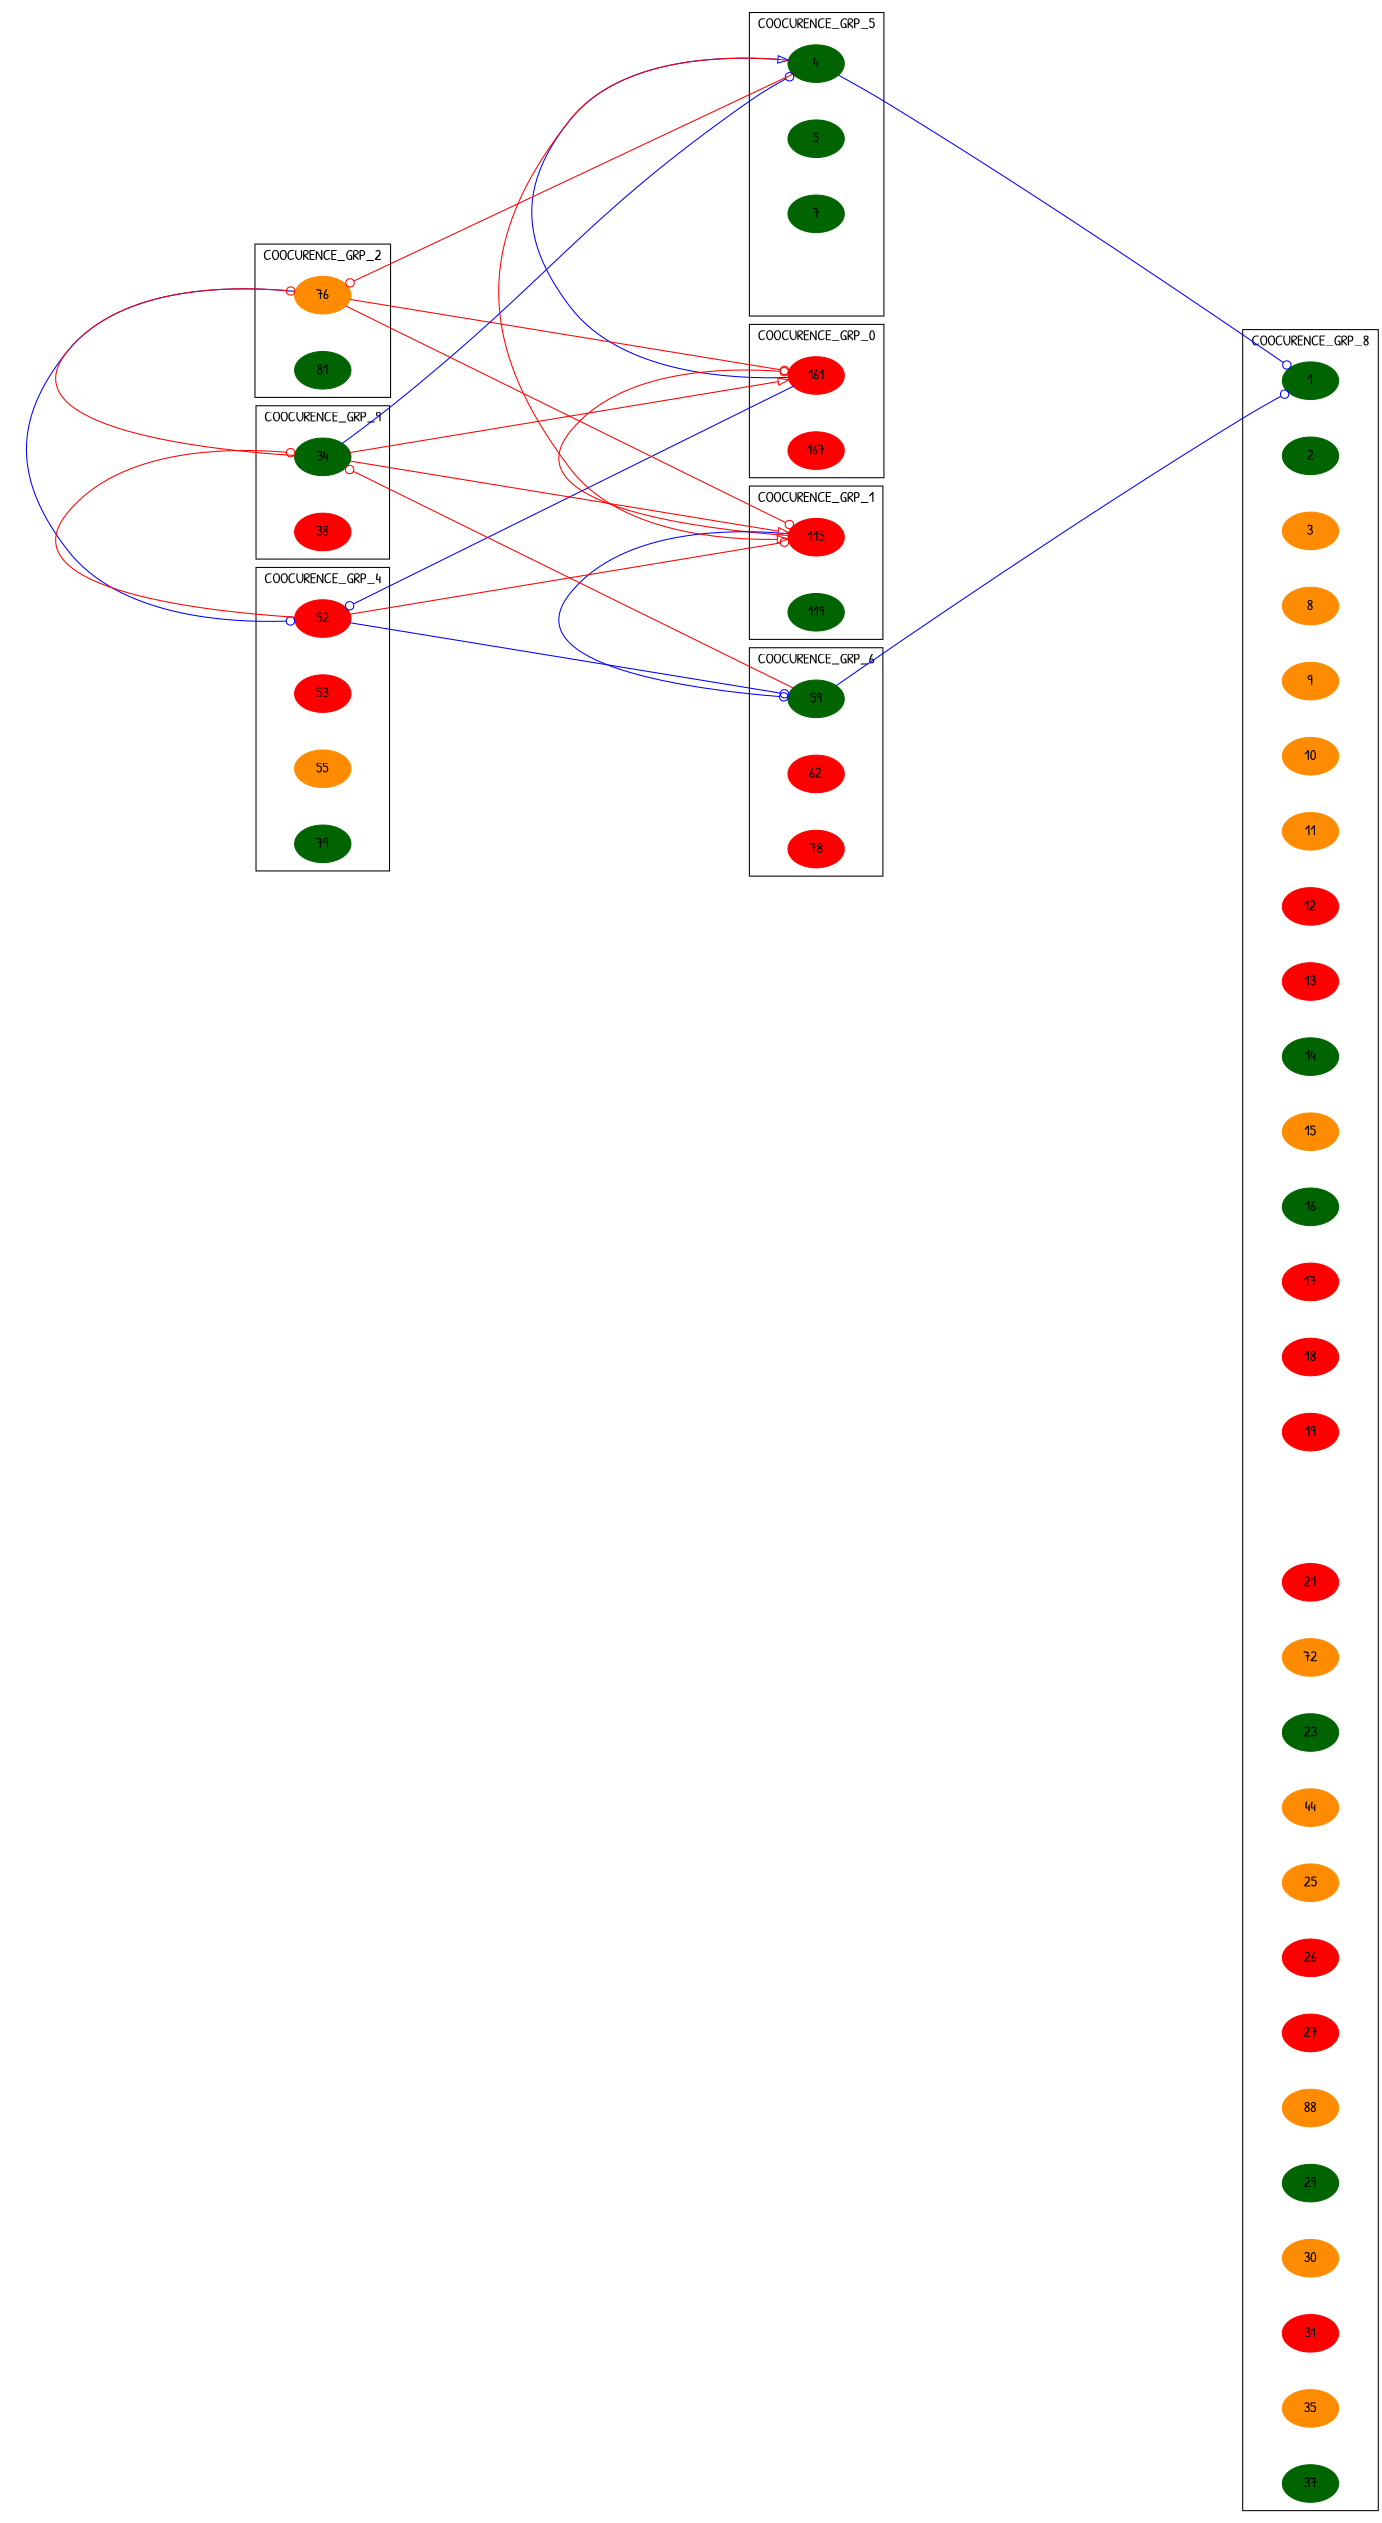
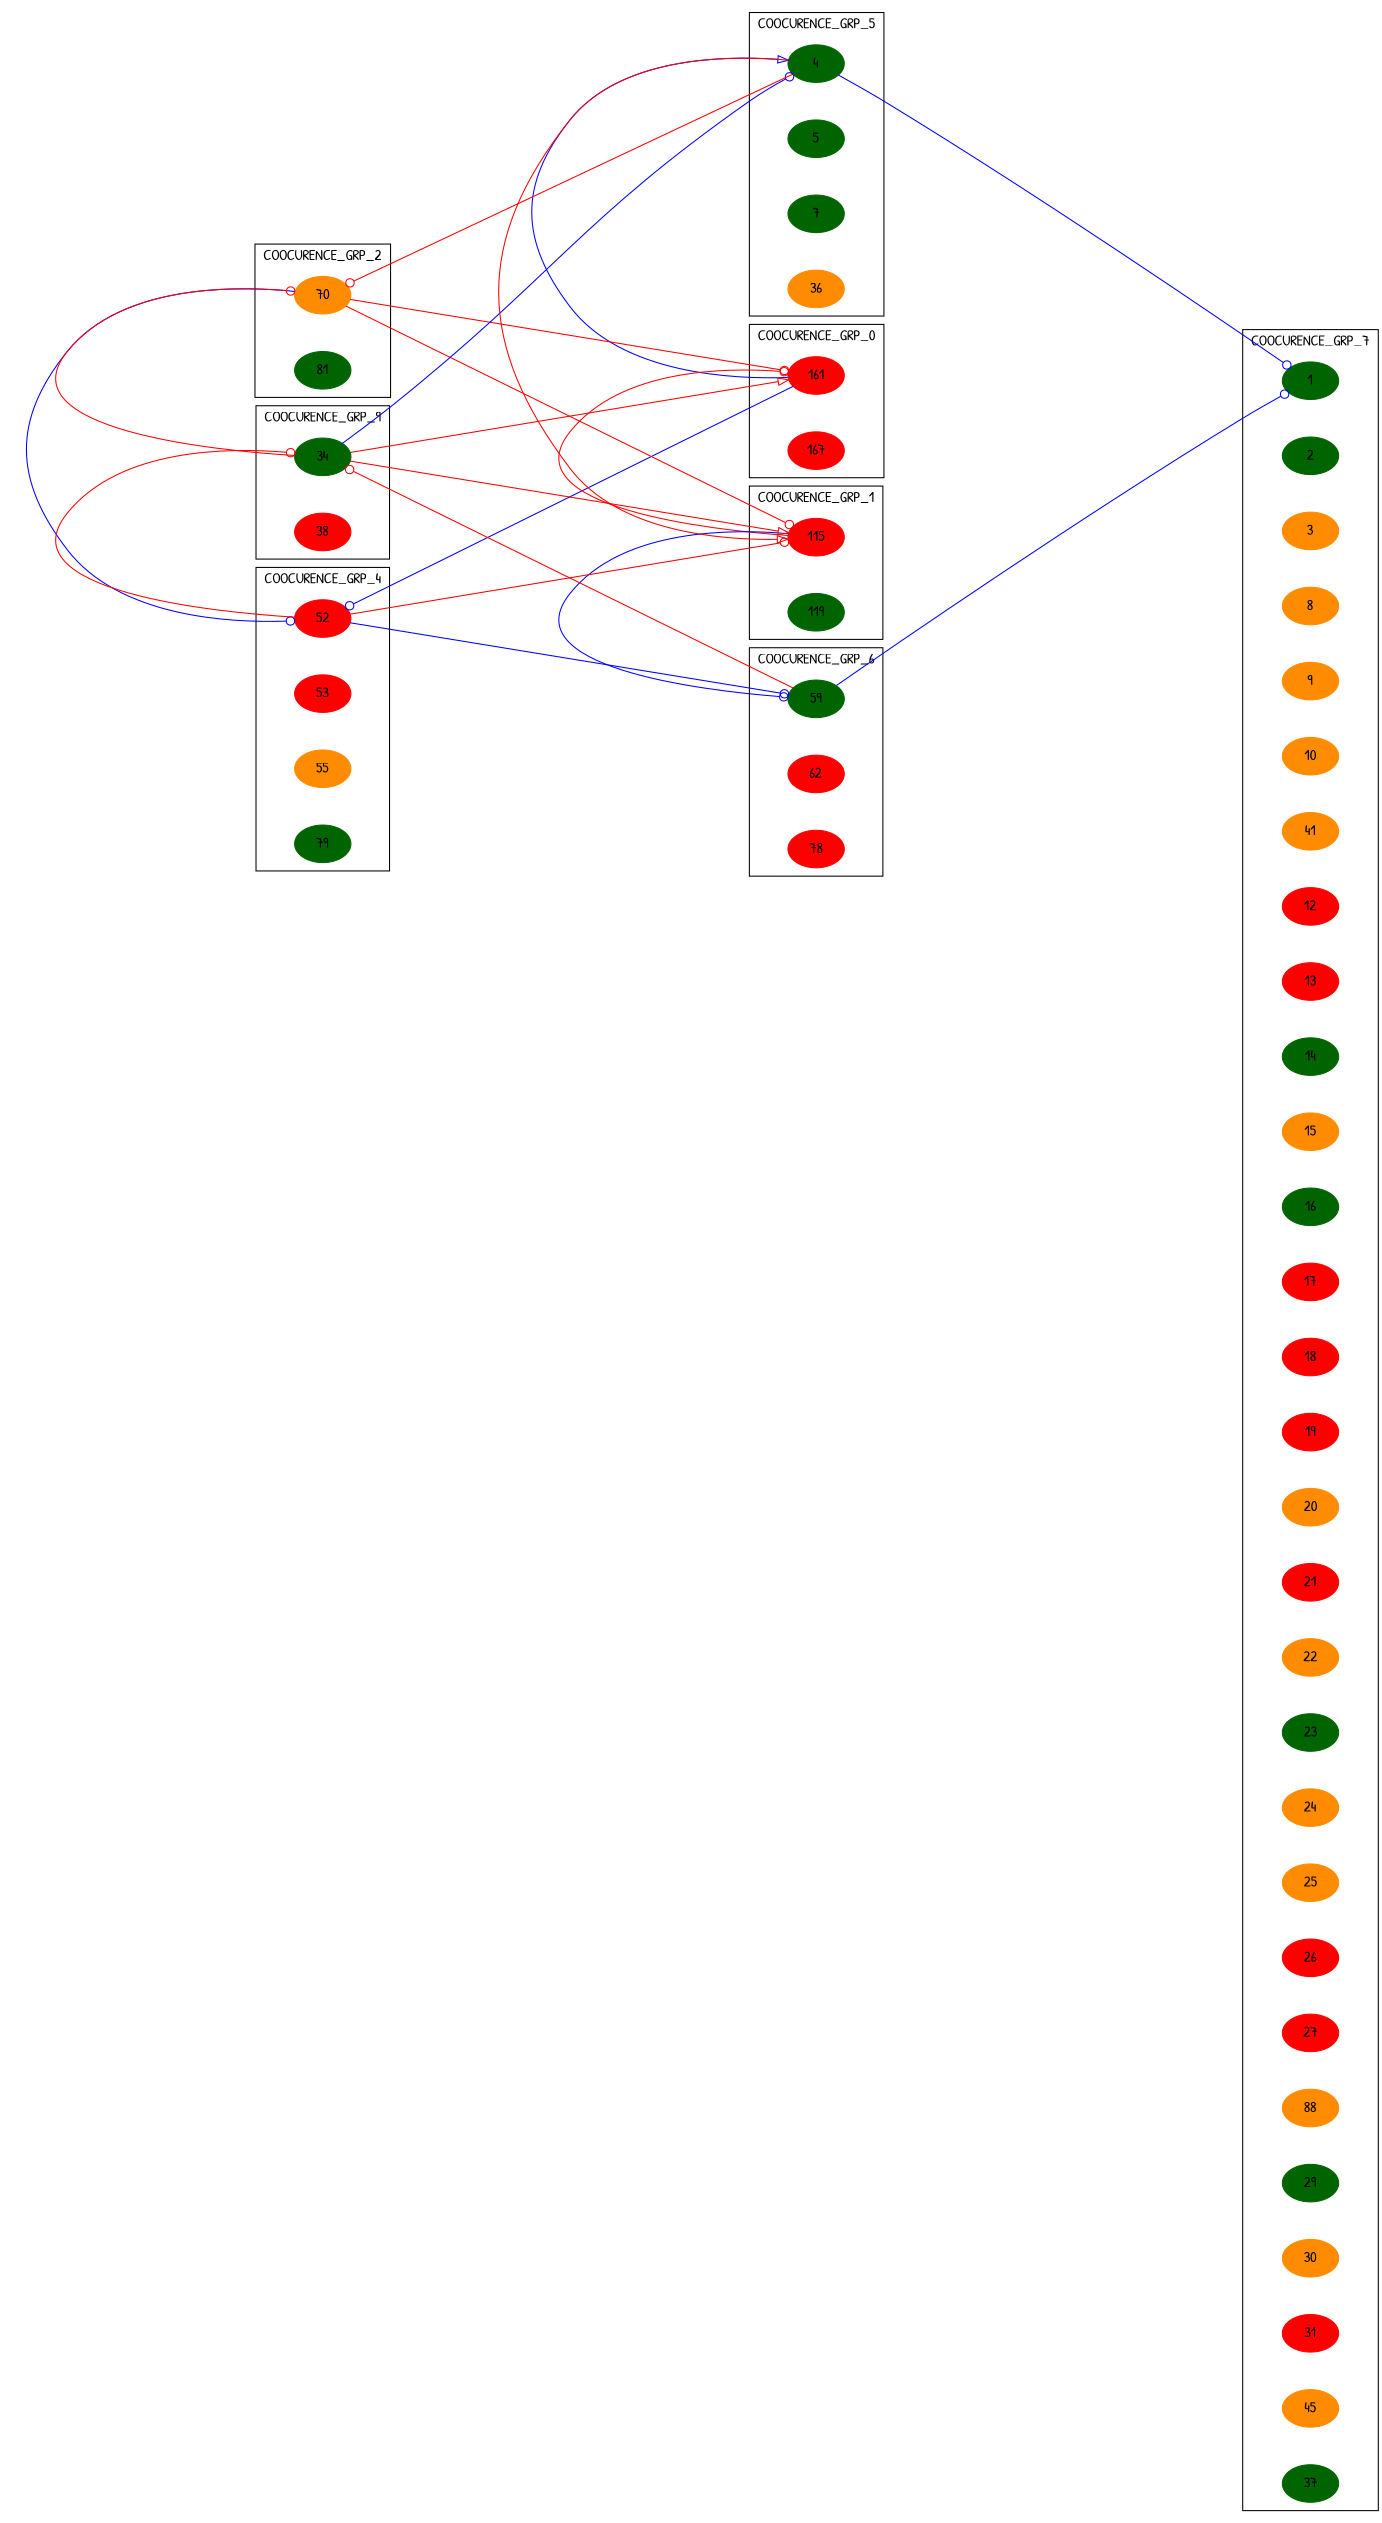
node "36": added
node "76": label "76" -> "70"
cluster "COOCURENCE_GRP_8": label "COOCURENCE_GRP_8" -> "COOCURENCE_GRP_7"
node "11": label "11" -> "41"
node "20": added
node "72": label "72" -> "22"
node "44": label "44" -> "24"
node "35": label "35" -> "45"
